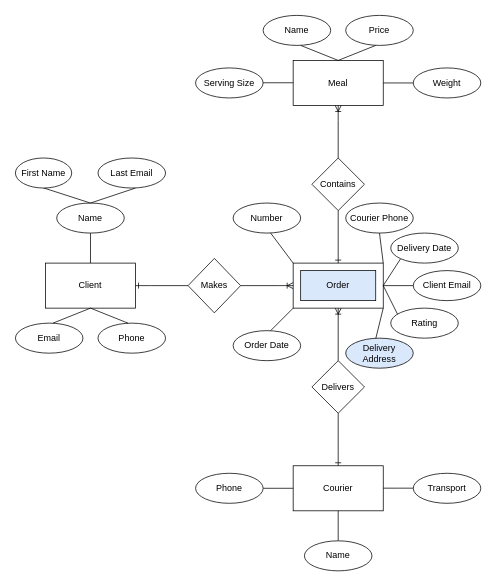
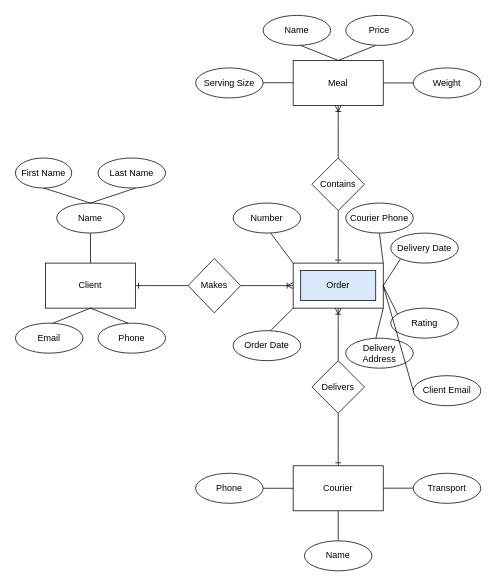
node "Last Email": label "Last Email" -> "Last Name"
node "Client Email": moved (447, 285) -> (447, 390)
node "Delivery Address": fillcolor #dae8fc -> #ffffff
